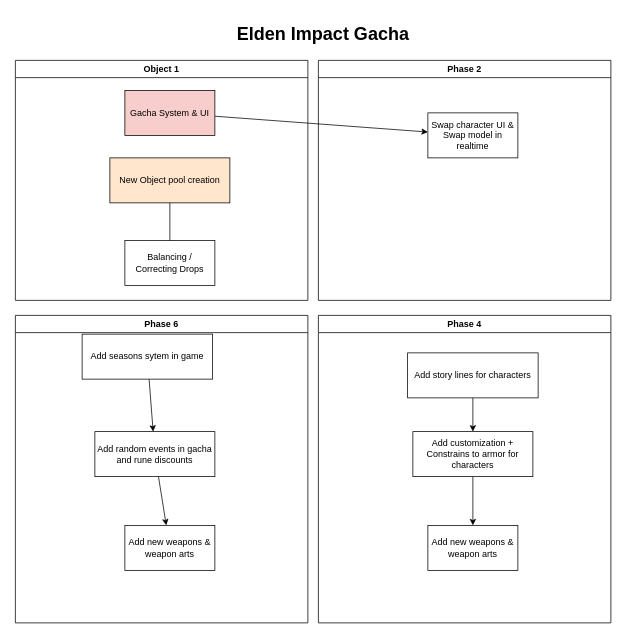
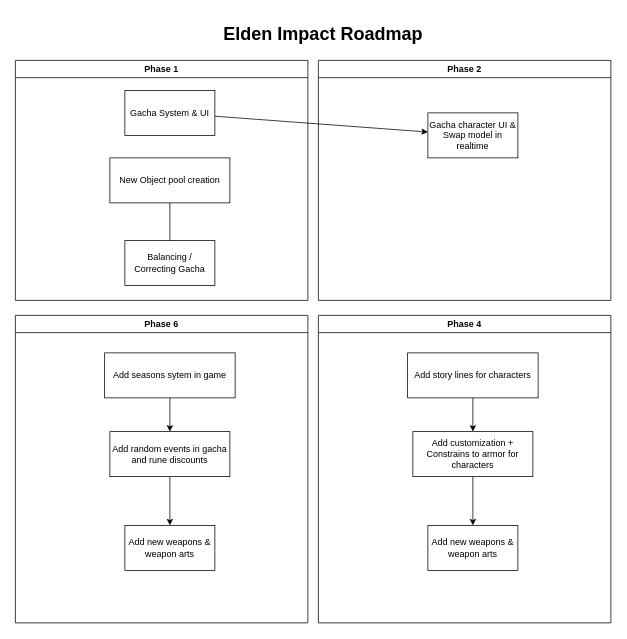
node "Elden Impact Gacha": label "Elden Impact Gacha" -> "Elden Impact Roadmap"
node "Object 1": label "Object 1" -> "Phase 1"
node "Gacha System & UI": fillcolor #f8cecc -> #ffffff
node "Swap character UI & Swap model in realtime": label "Swap character UI & Swap model in realtime" -> "Gacha character UI & Swap model in realtime"
node "New Object pool creation": fillcolor #ffe6cc -> #ffffff
node "Balancing / Correcting Drops": label "Balancing / Correcting Drops" -> "Balancing / Correcting Gacha"
node "Add seasons sytem in game": moved (147, 357) -> (170, 375)
node "Add random events in gacha and rune discounts": moved (155, 454) -> (170, 454)
